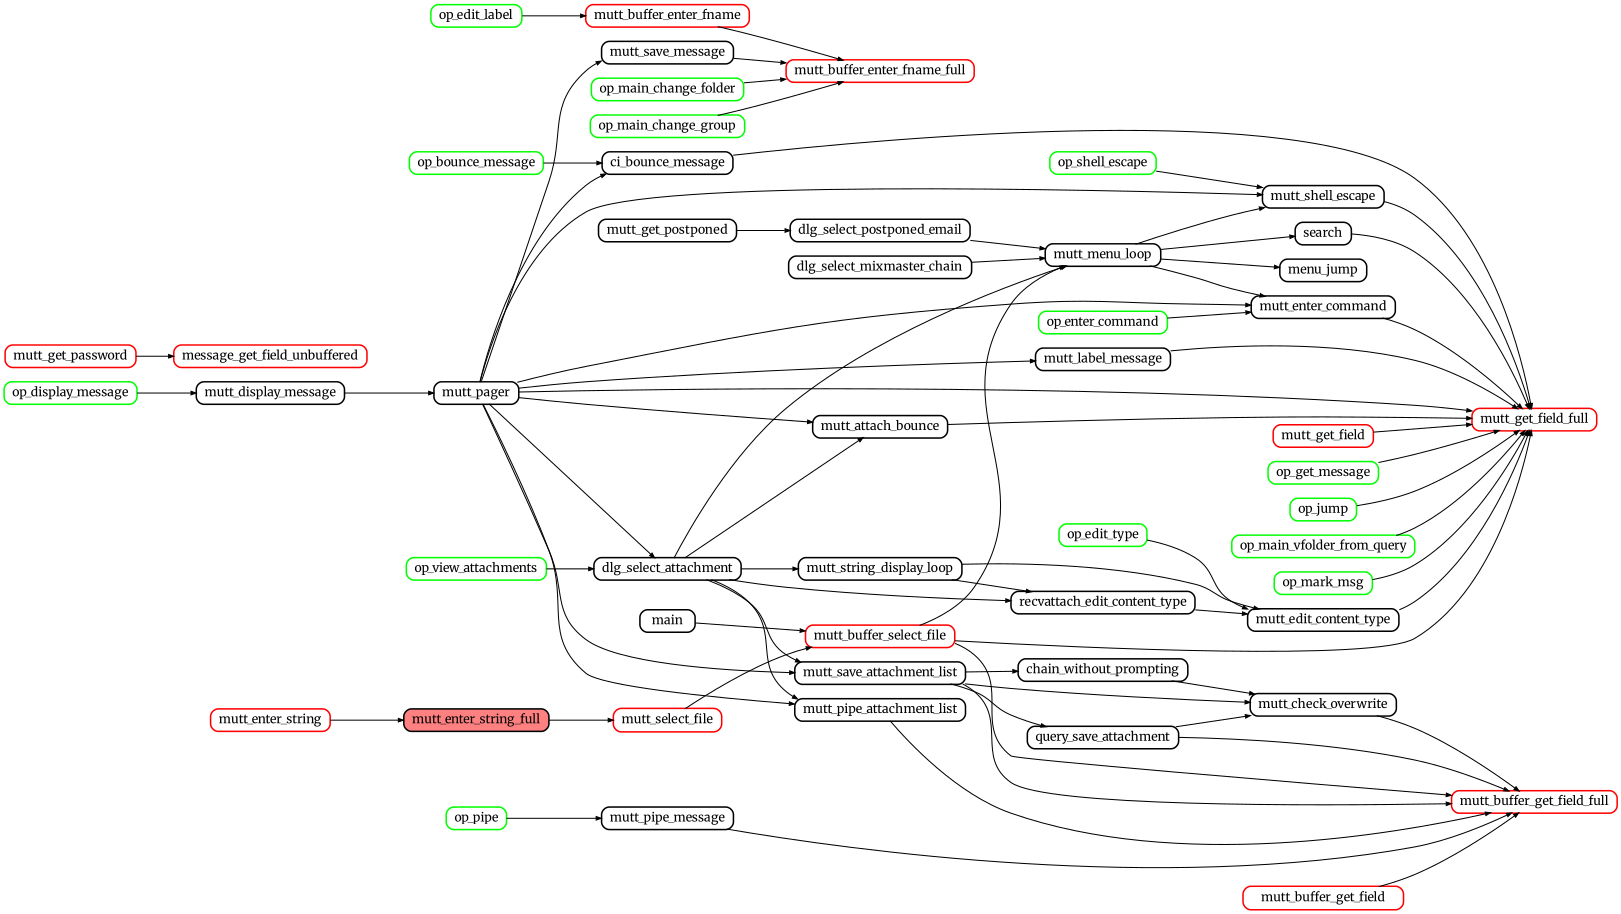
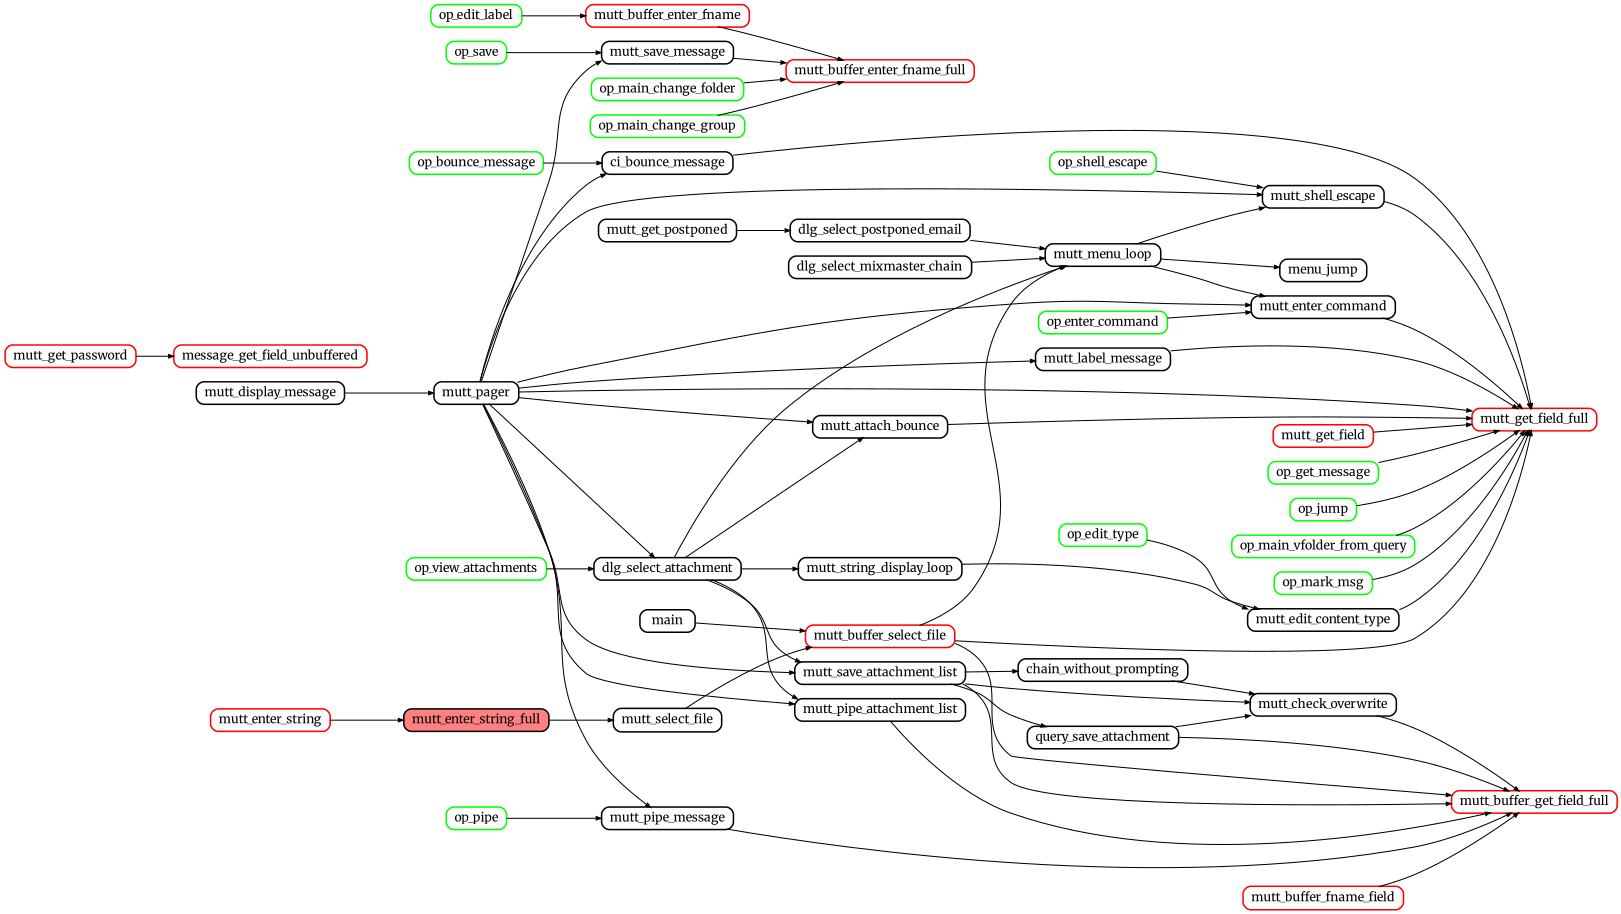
node "op_save": added
node "search": removed
node "op_display_message": removed
node "recvattach_edit_content_type": removed
edge "mutt_pager" -> "mutt_pipe_message": added
node "mutt_select_file": color #ff0000 -> #000000
node "mutt_buffer_get_field": label "mutt_buffer_get_field" -> "mutt_buffer_fname_field"
